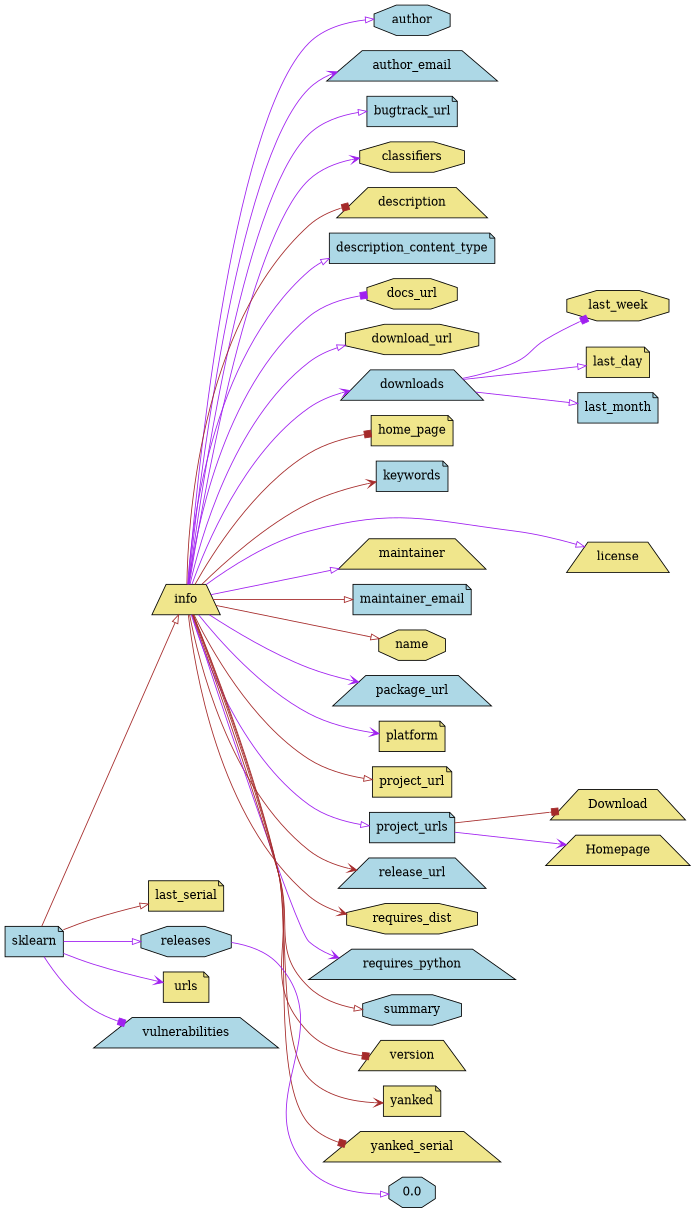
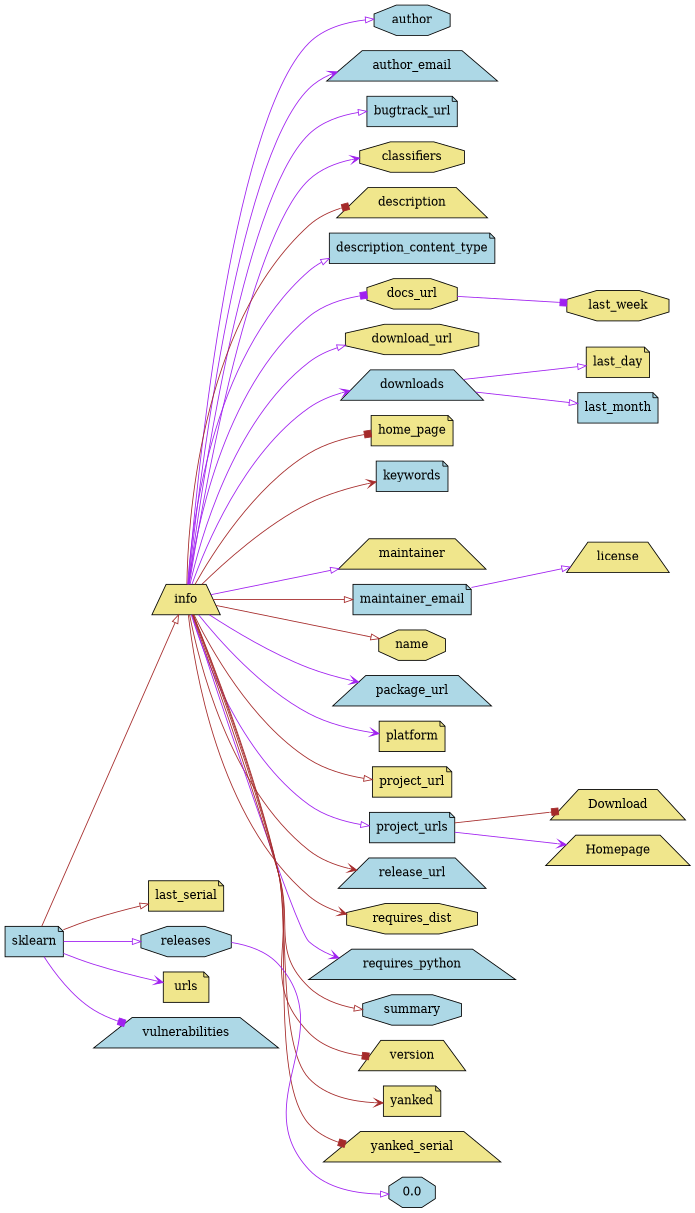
edge "downloads" -> "last_week": now "docs_url" -> "last_week"
edge "info" -> "license": now "maintainer_email" -> "license"
